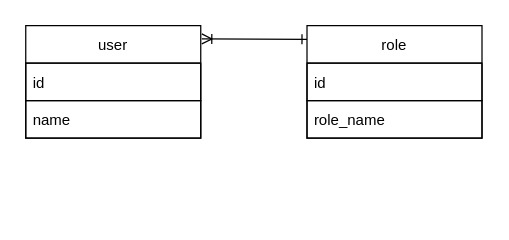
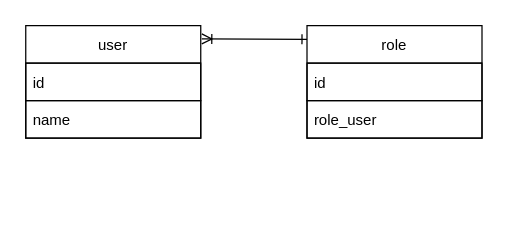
node "role_name": label "role_name" -> "role_user"
